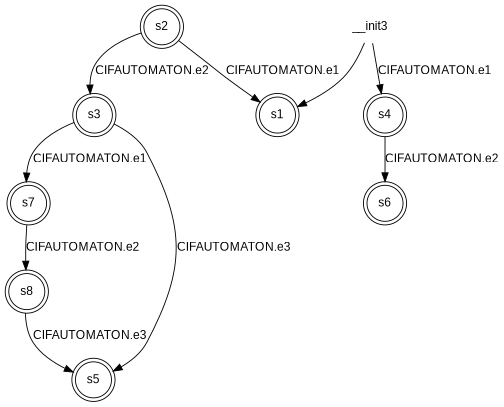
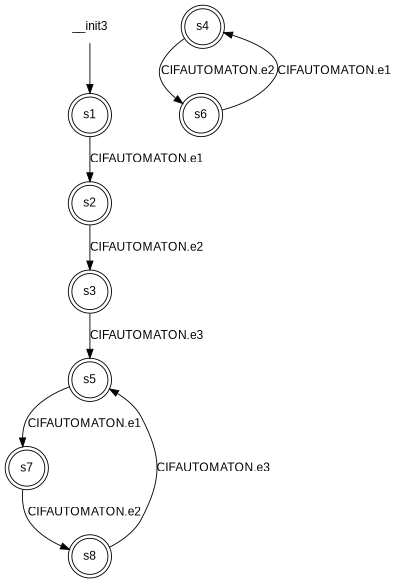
edge "__init3" -> "s4": now "s6" -> "s4"
edge "s2" -> "s1": reversed
edge "s3" -> "s7": now "s5" -> "s7"
